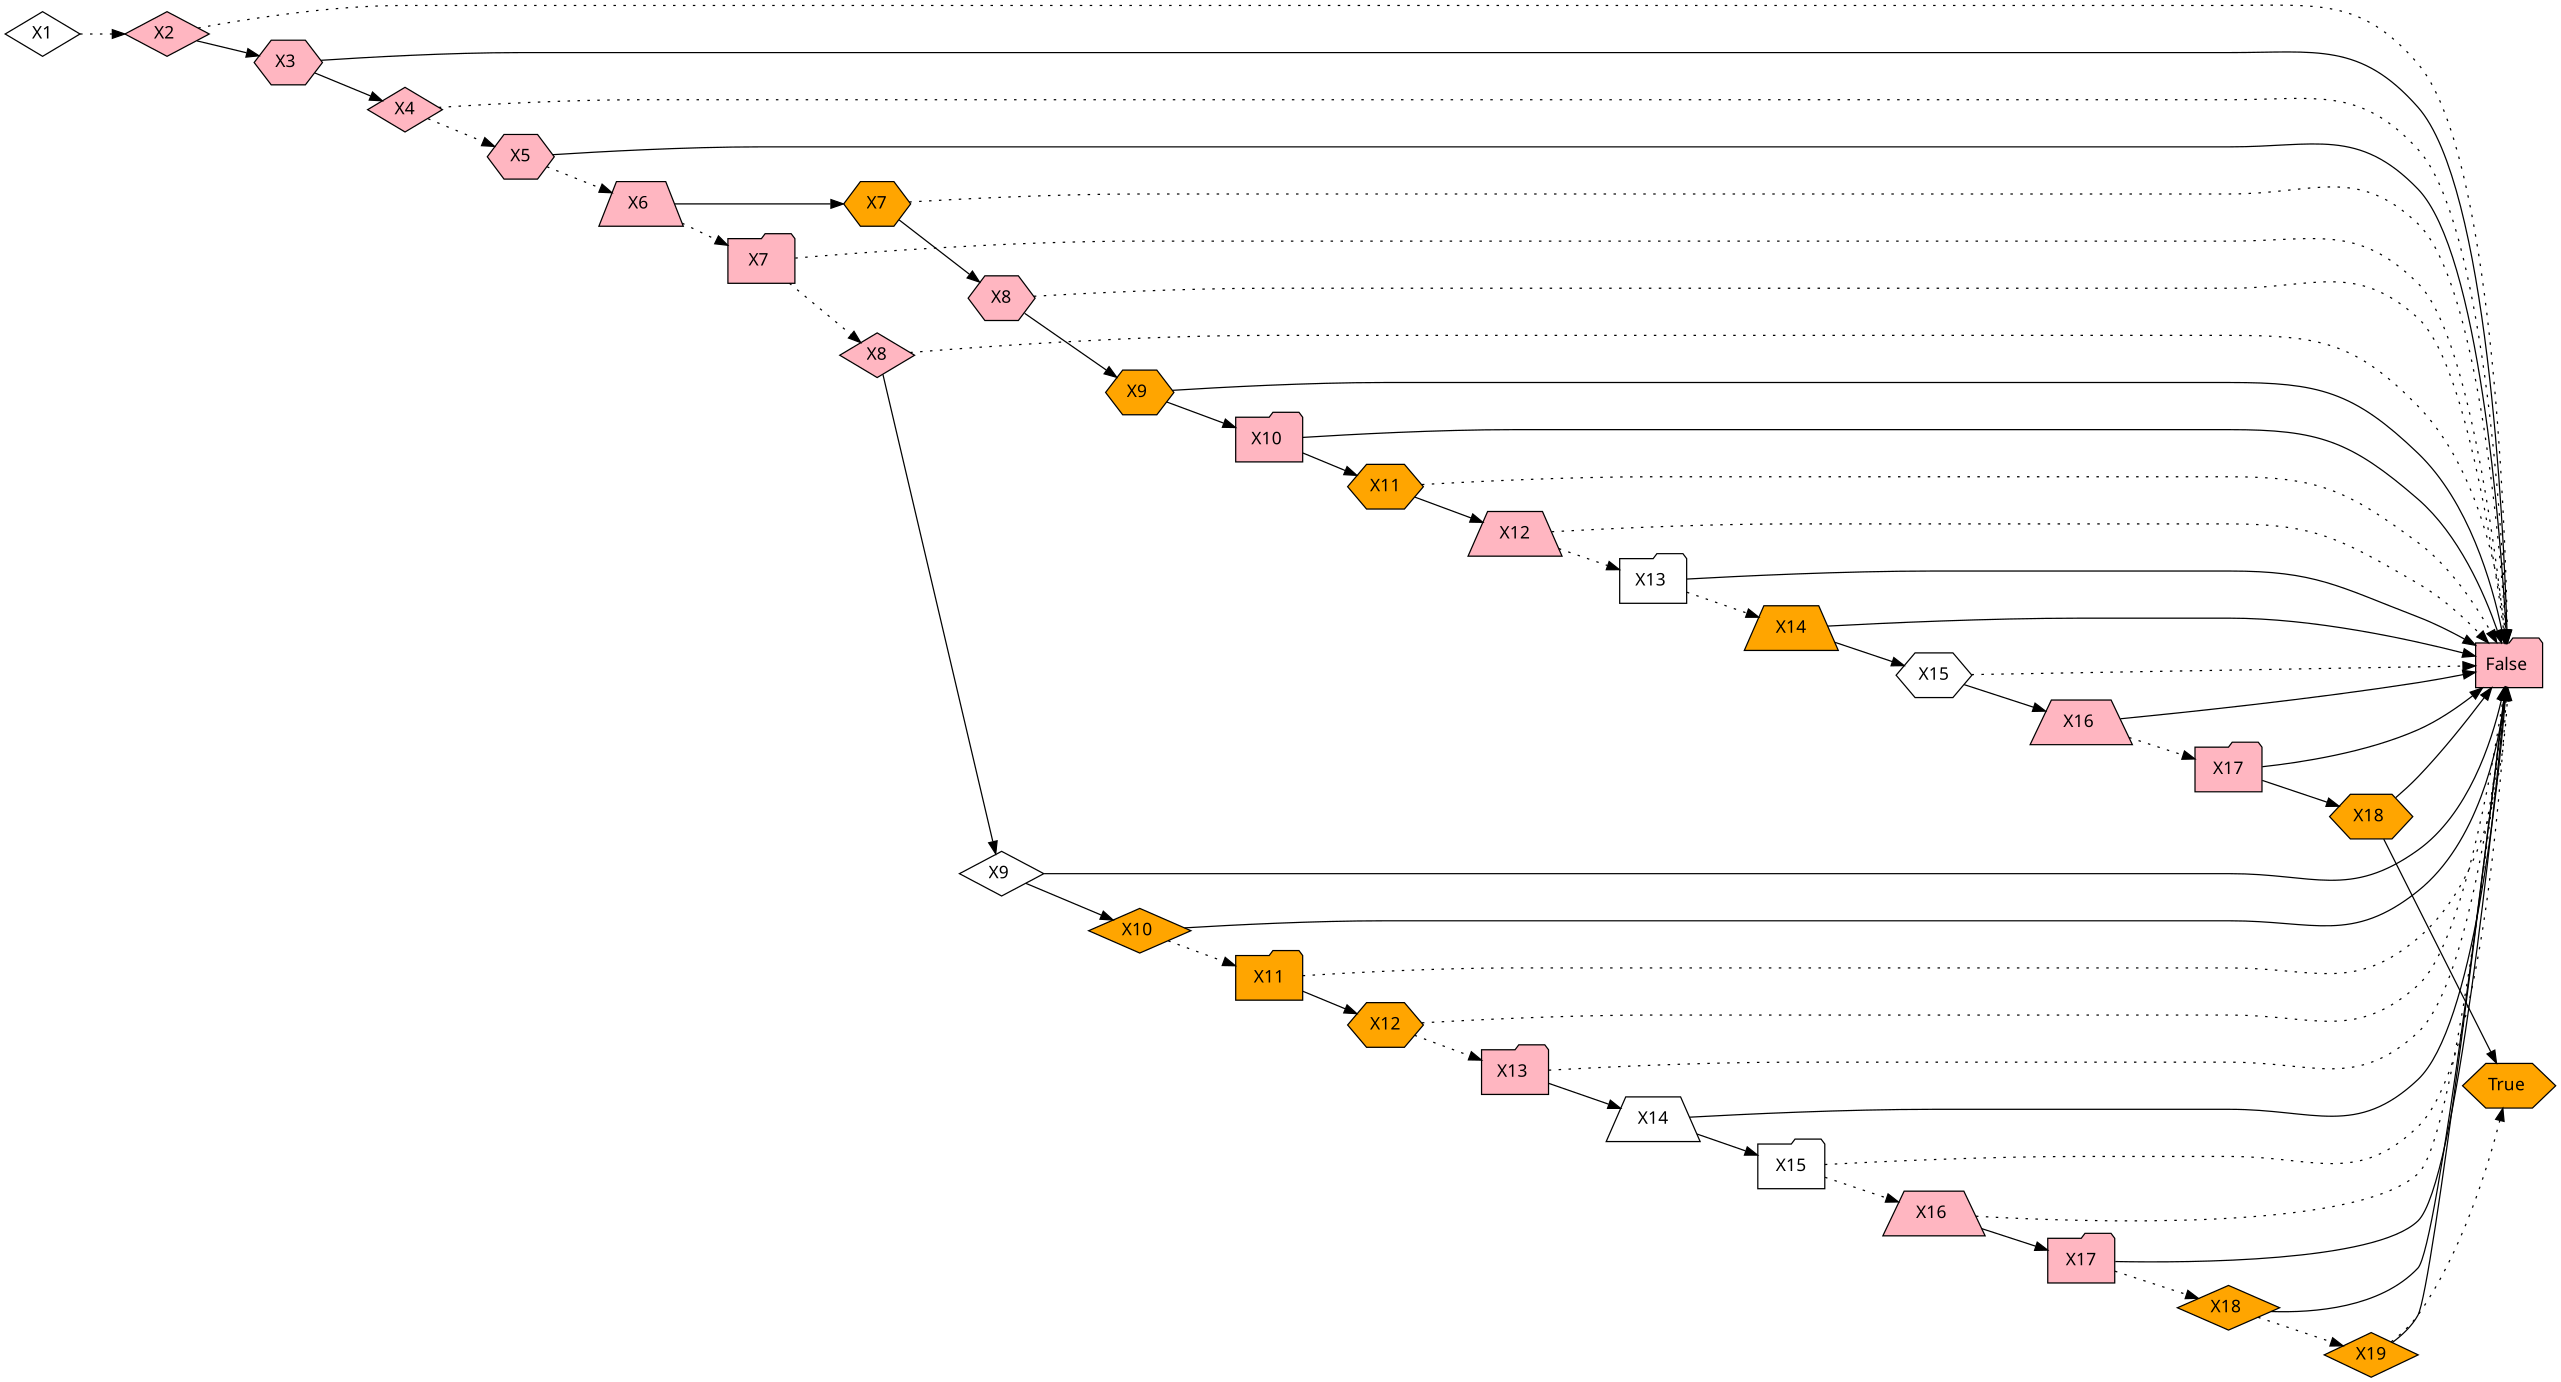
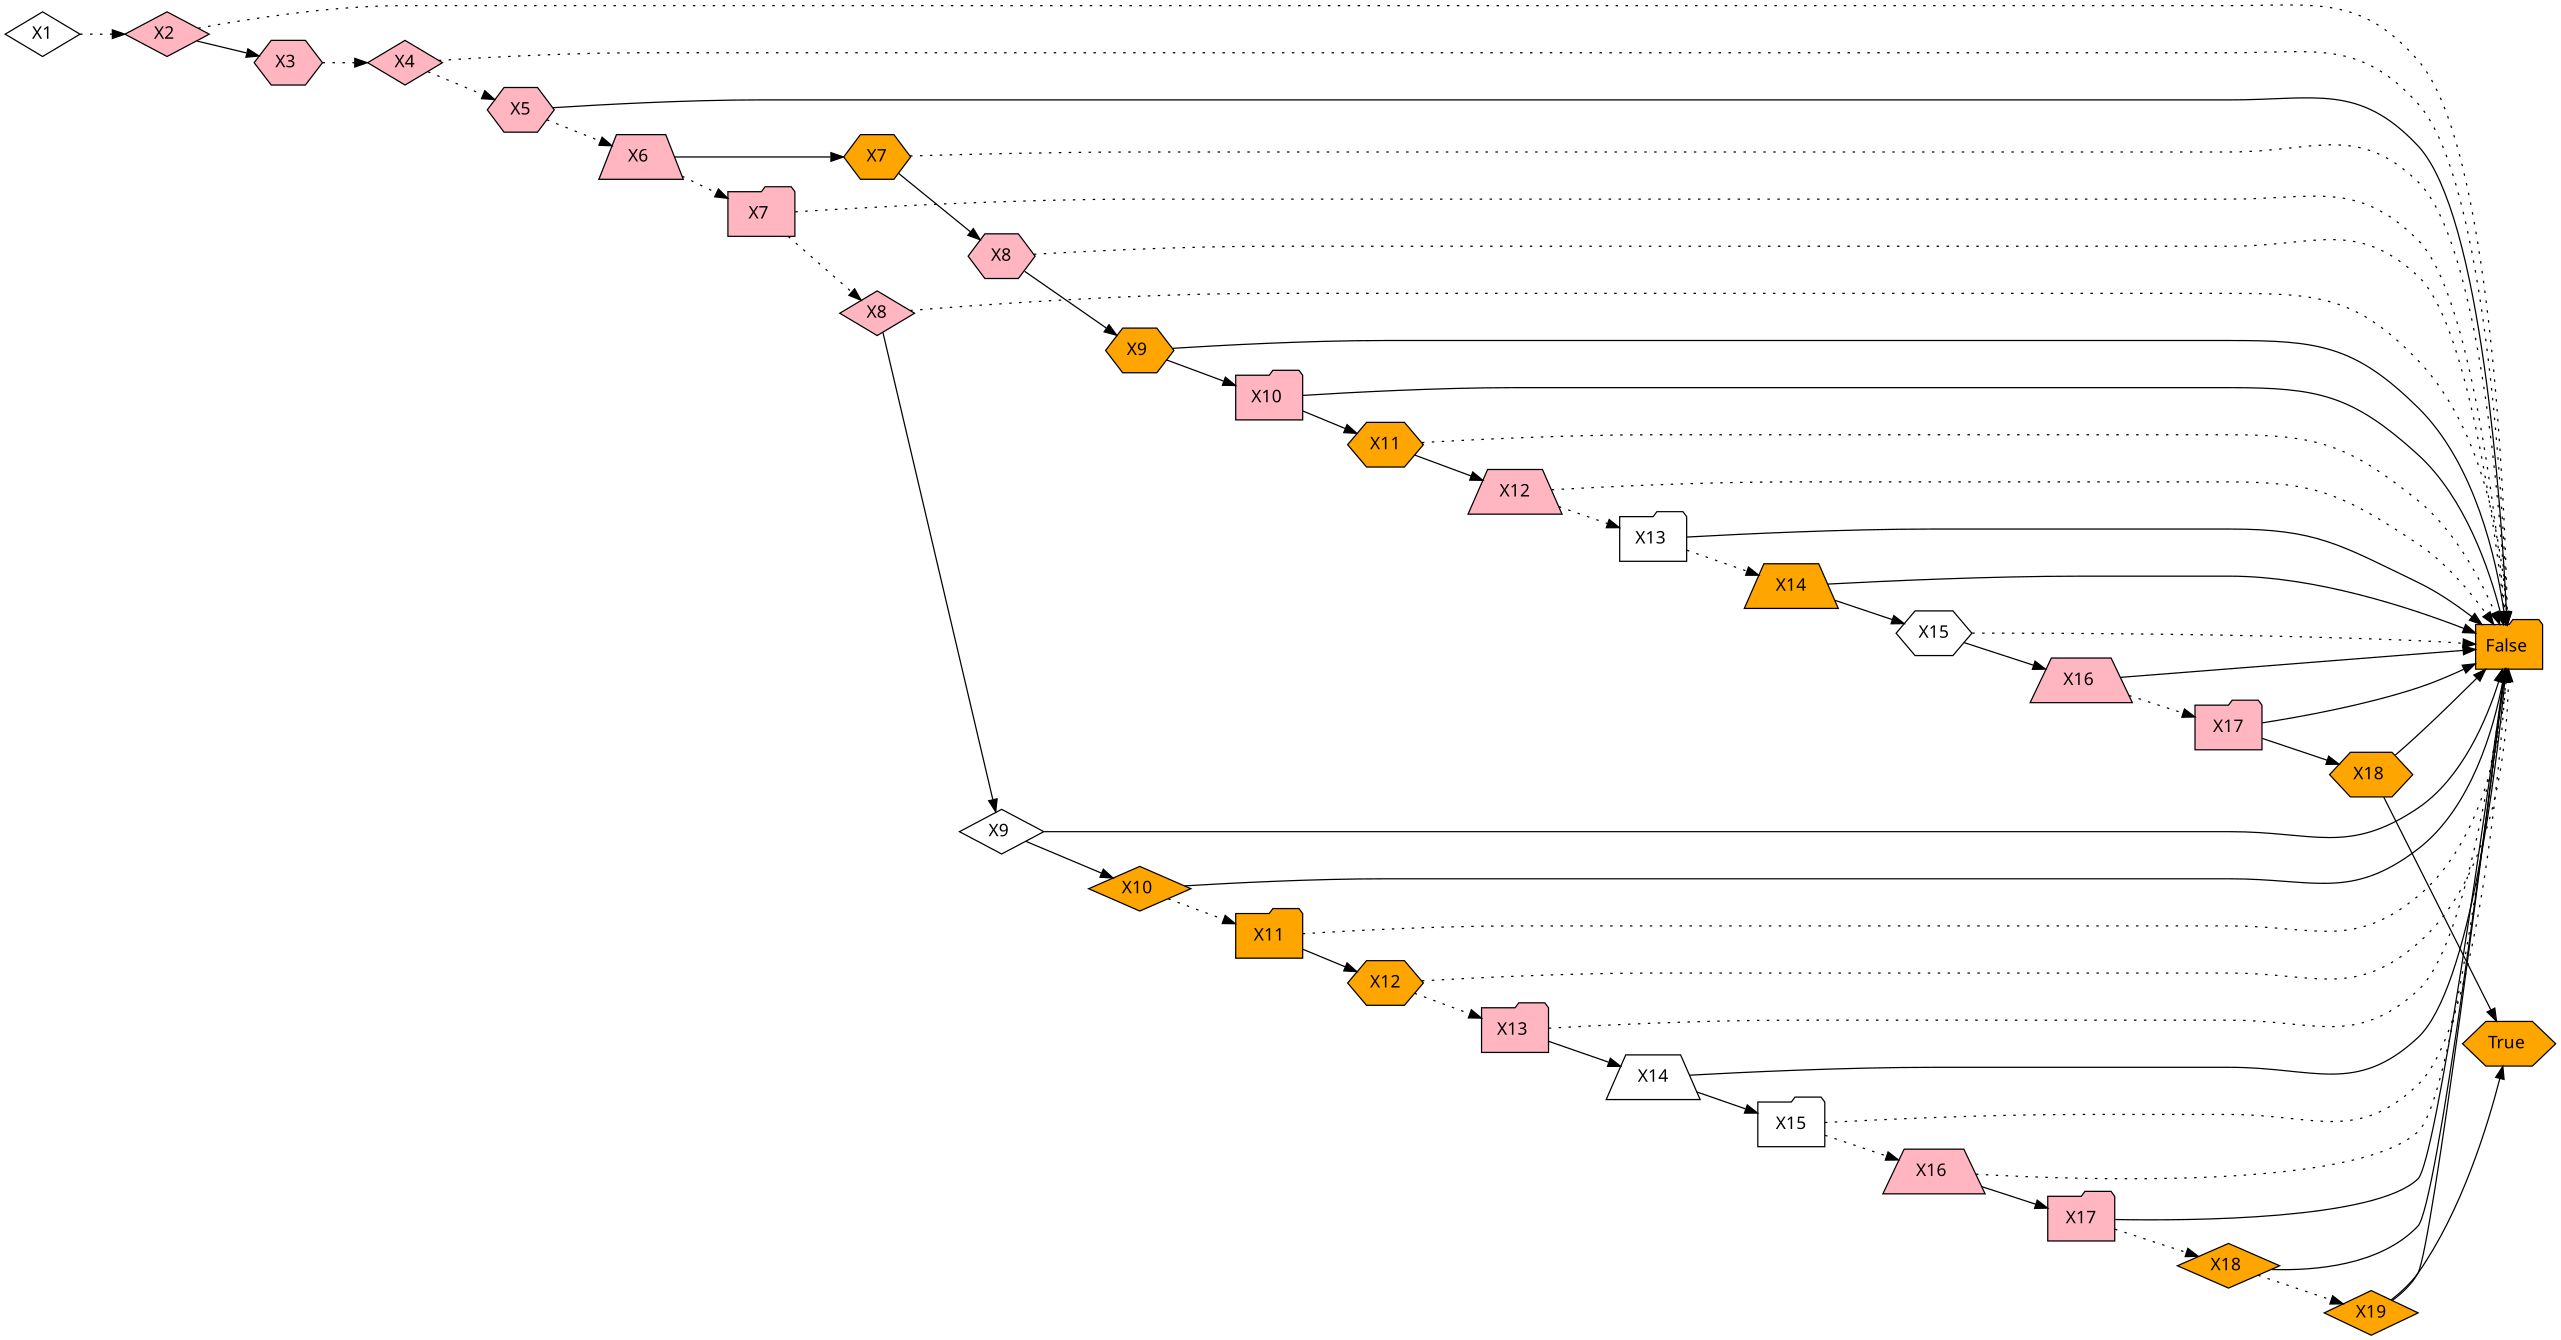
edge "X3" -> "False": removed
edge "X3" -> "X4": style solid -> dotted
node "False": fillcolor lightpink -> orange
edge "X19" -> "True": style dotted -> solid
